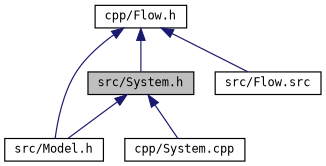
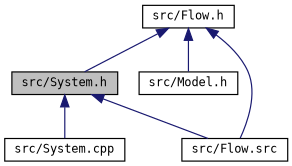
node "cpp/Flow.h": label "cpp/Flow.h" -> "src/Flow.h"
edge "src/Model.h" -> "src/System.h": now "src/Flow.src" -> "src/System.h"
node "cpp/System.cpp": label "cpp/System.cpp" -> "src/System.cpp"
